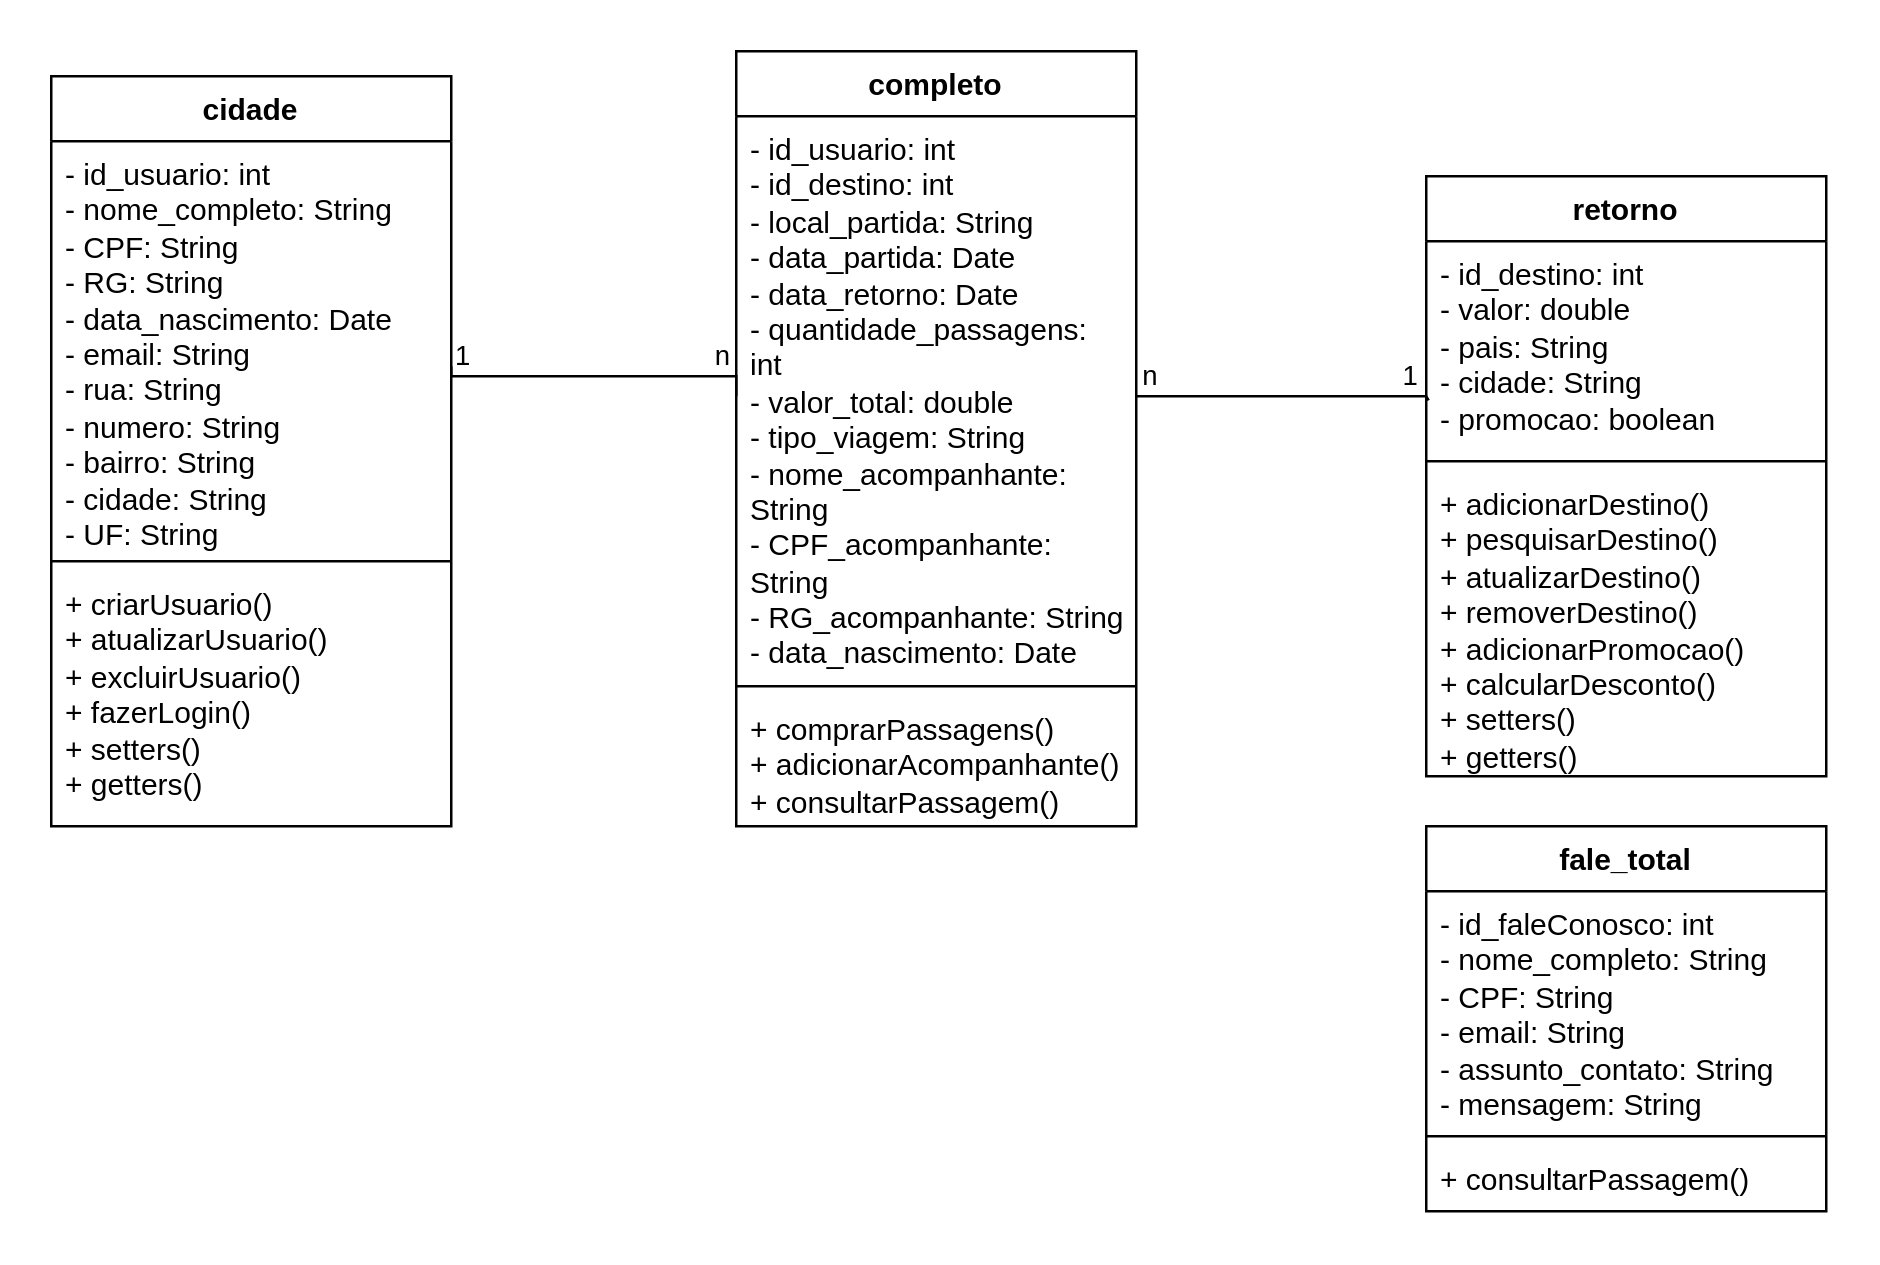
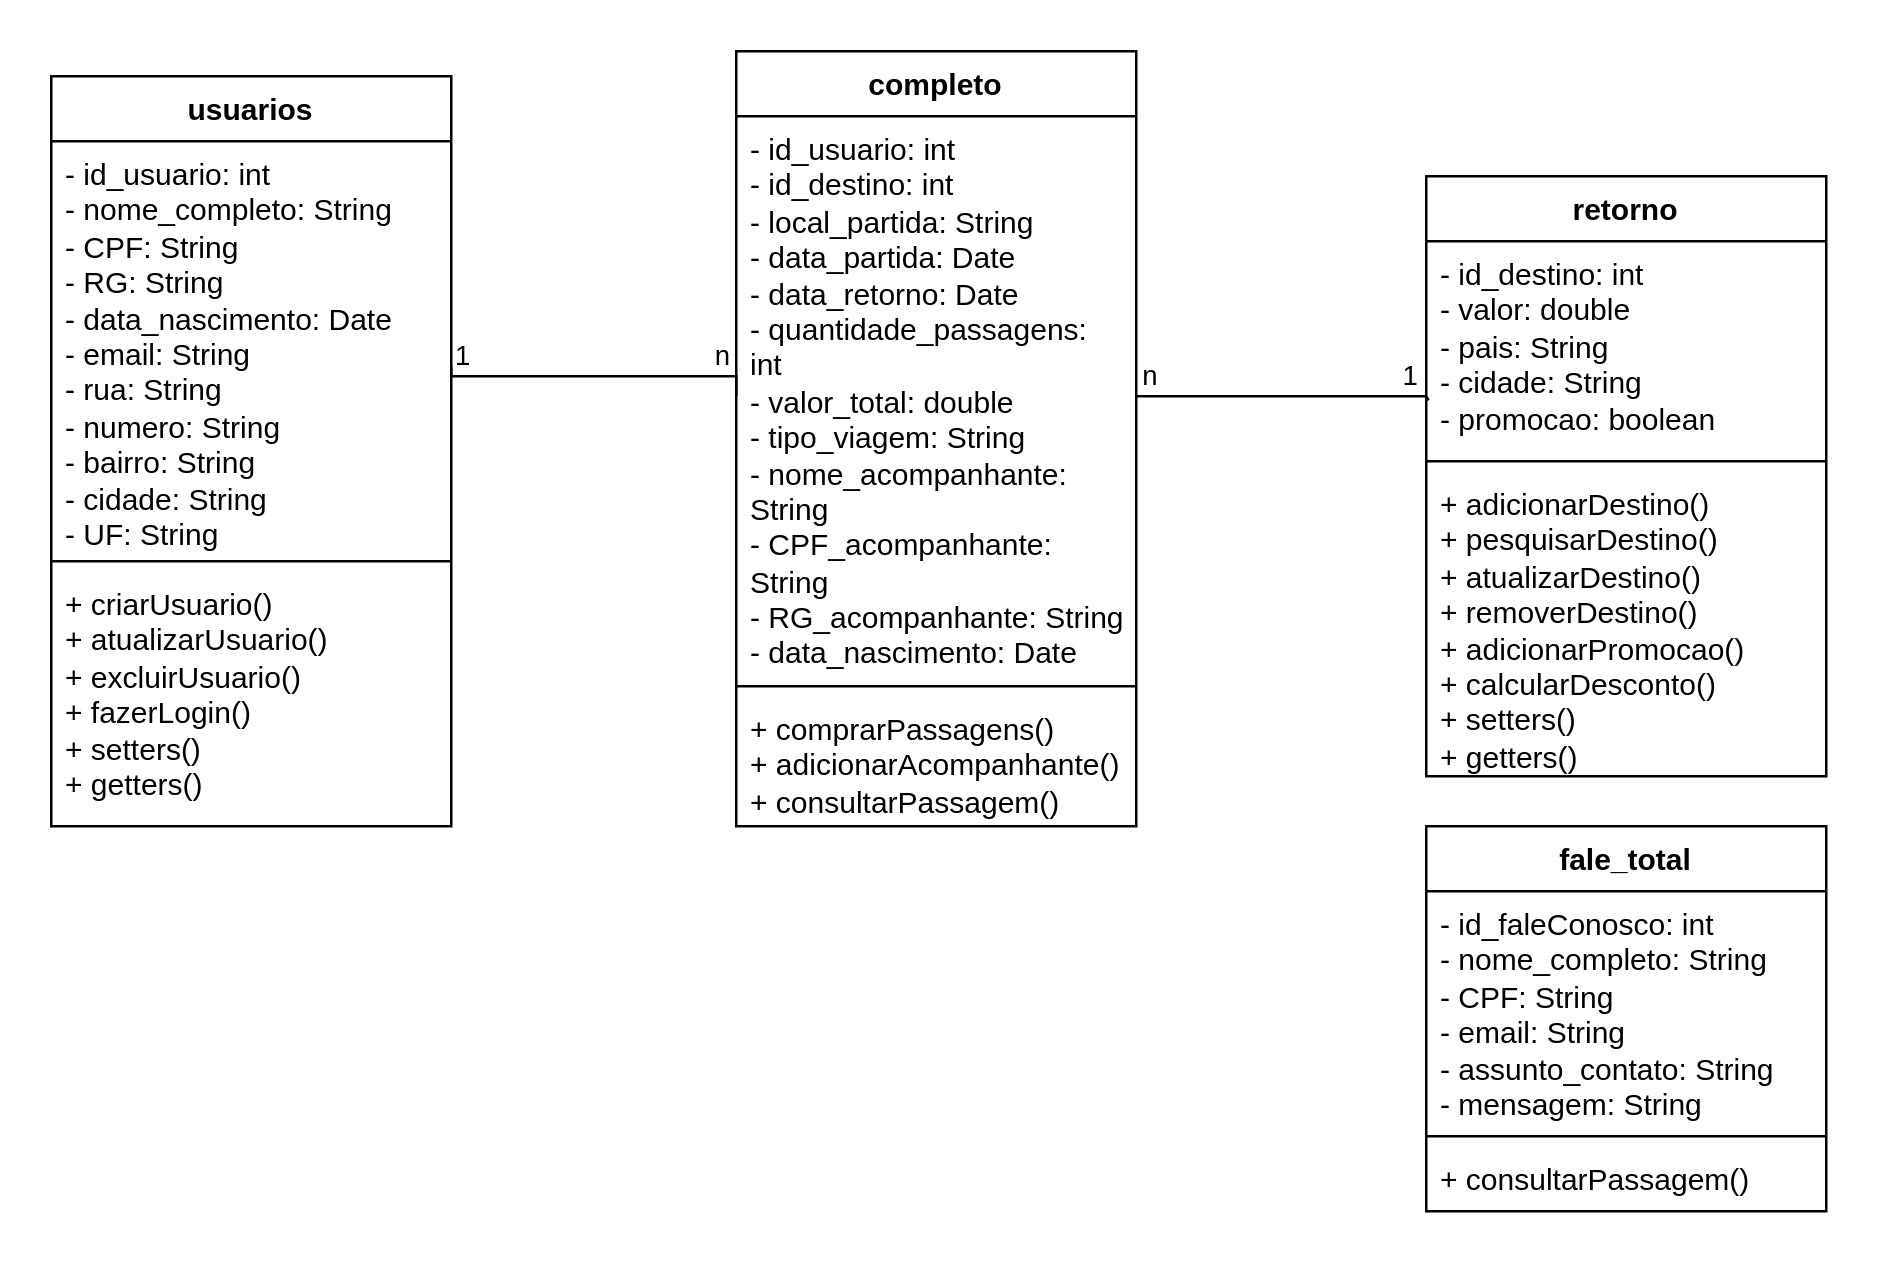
node "cidade": label "cidade" -> "usuarios"
